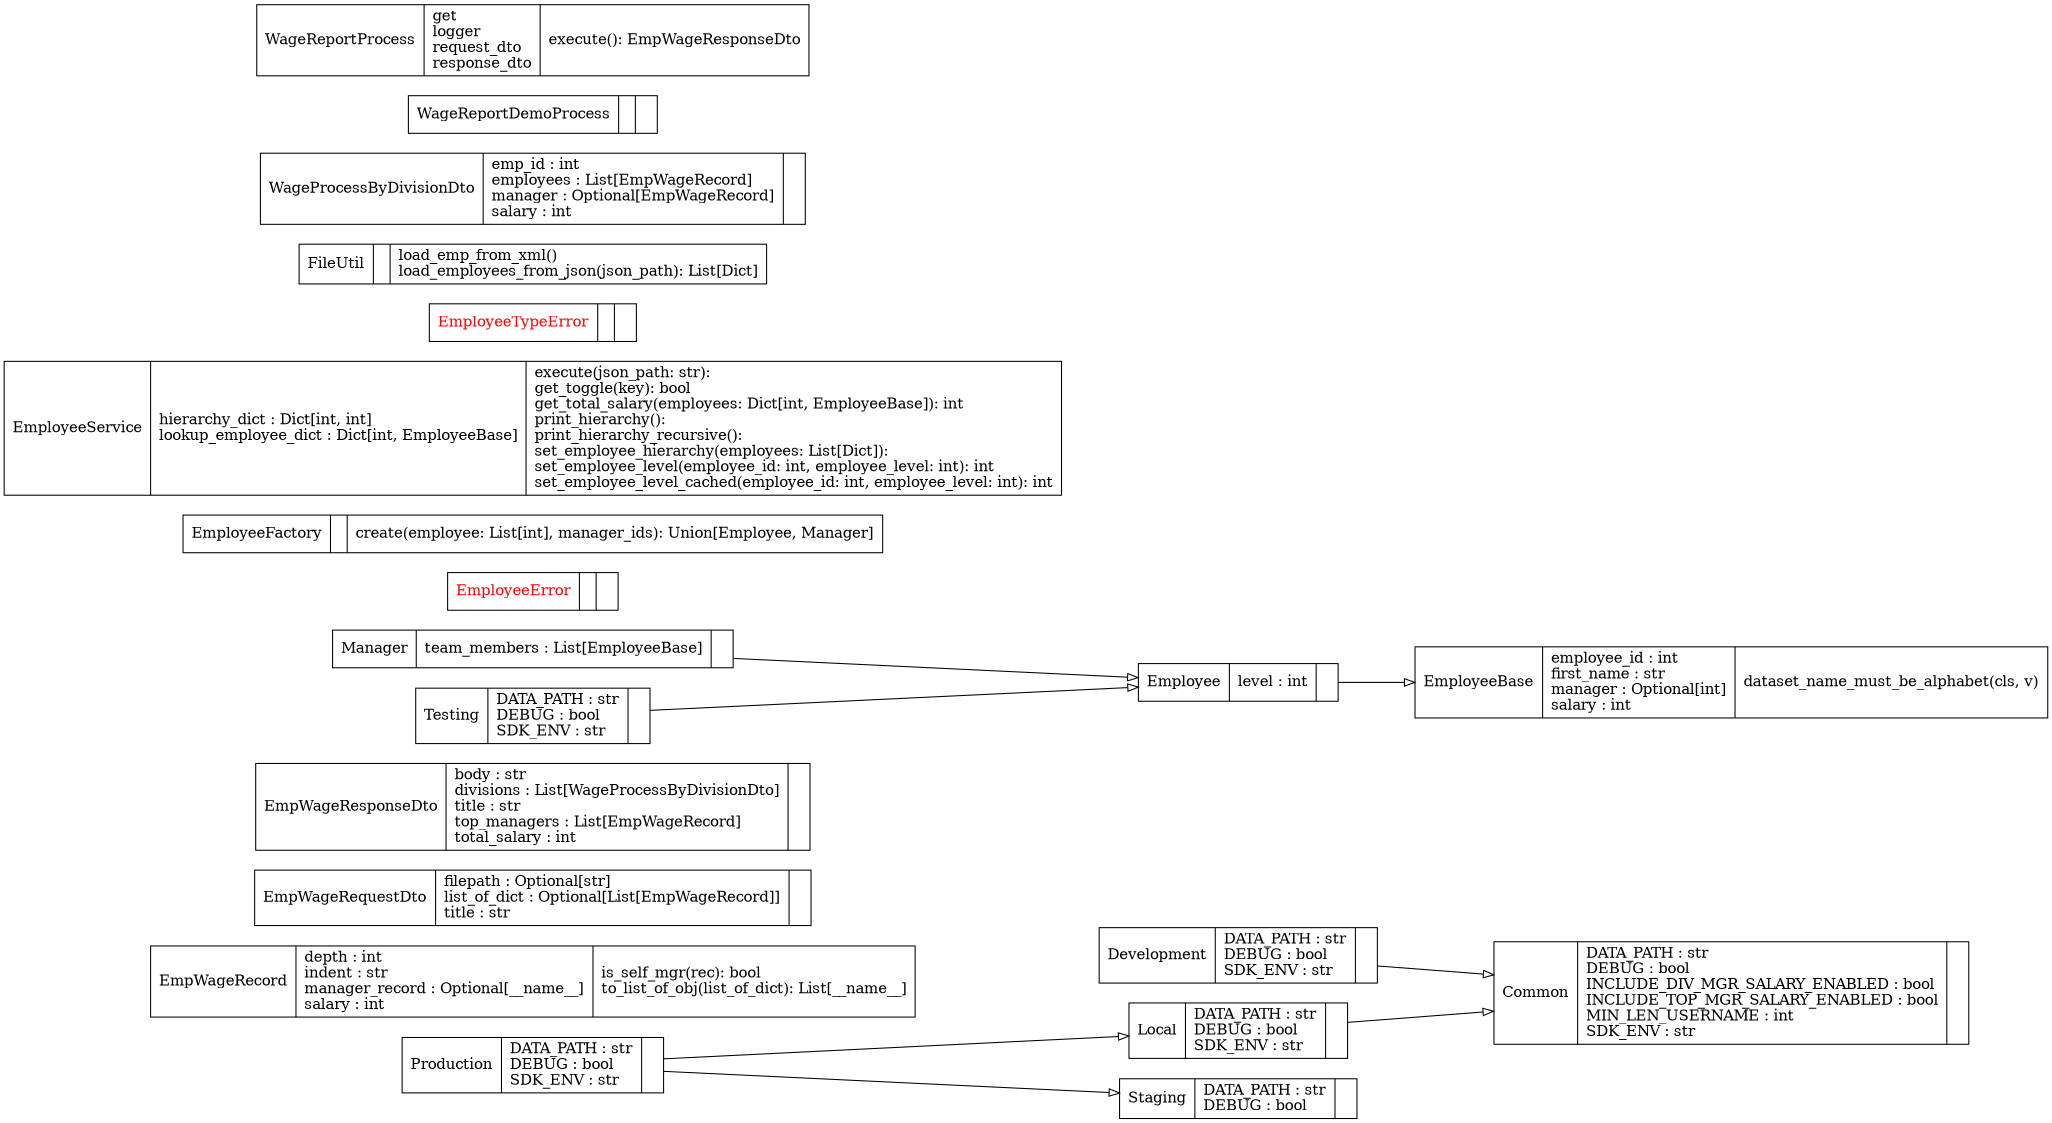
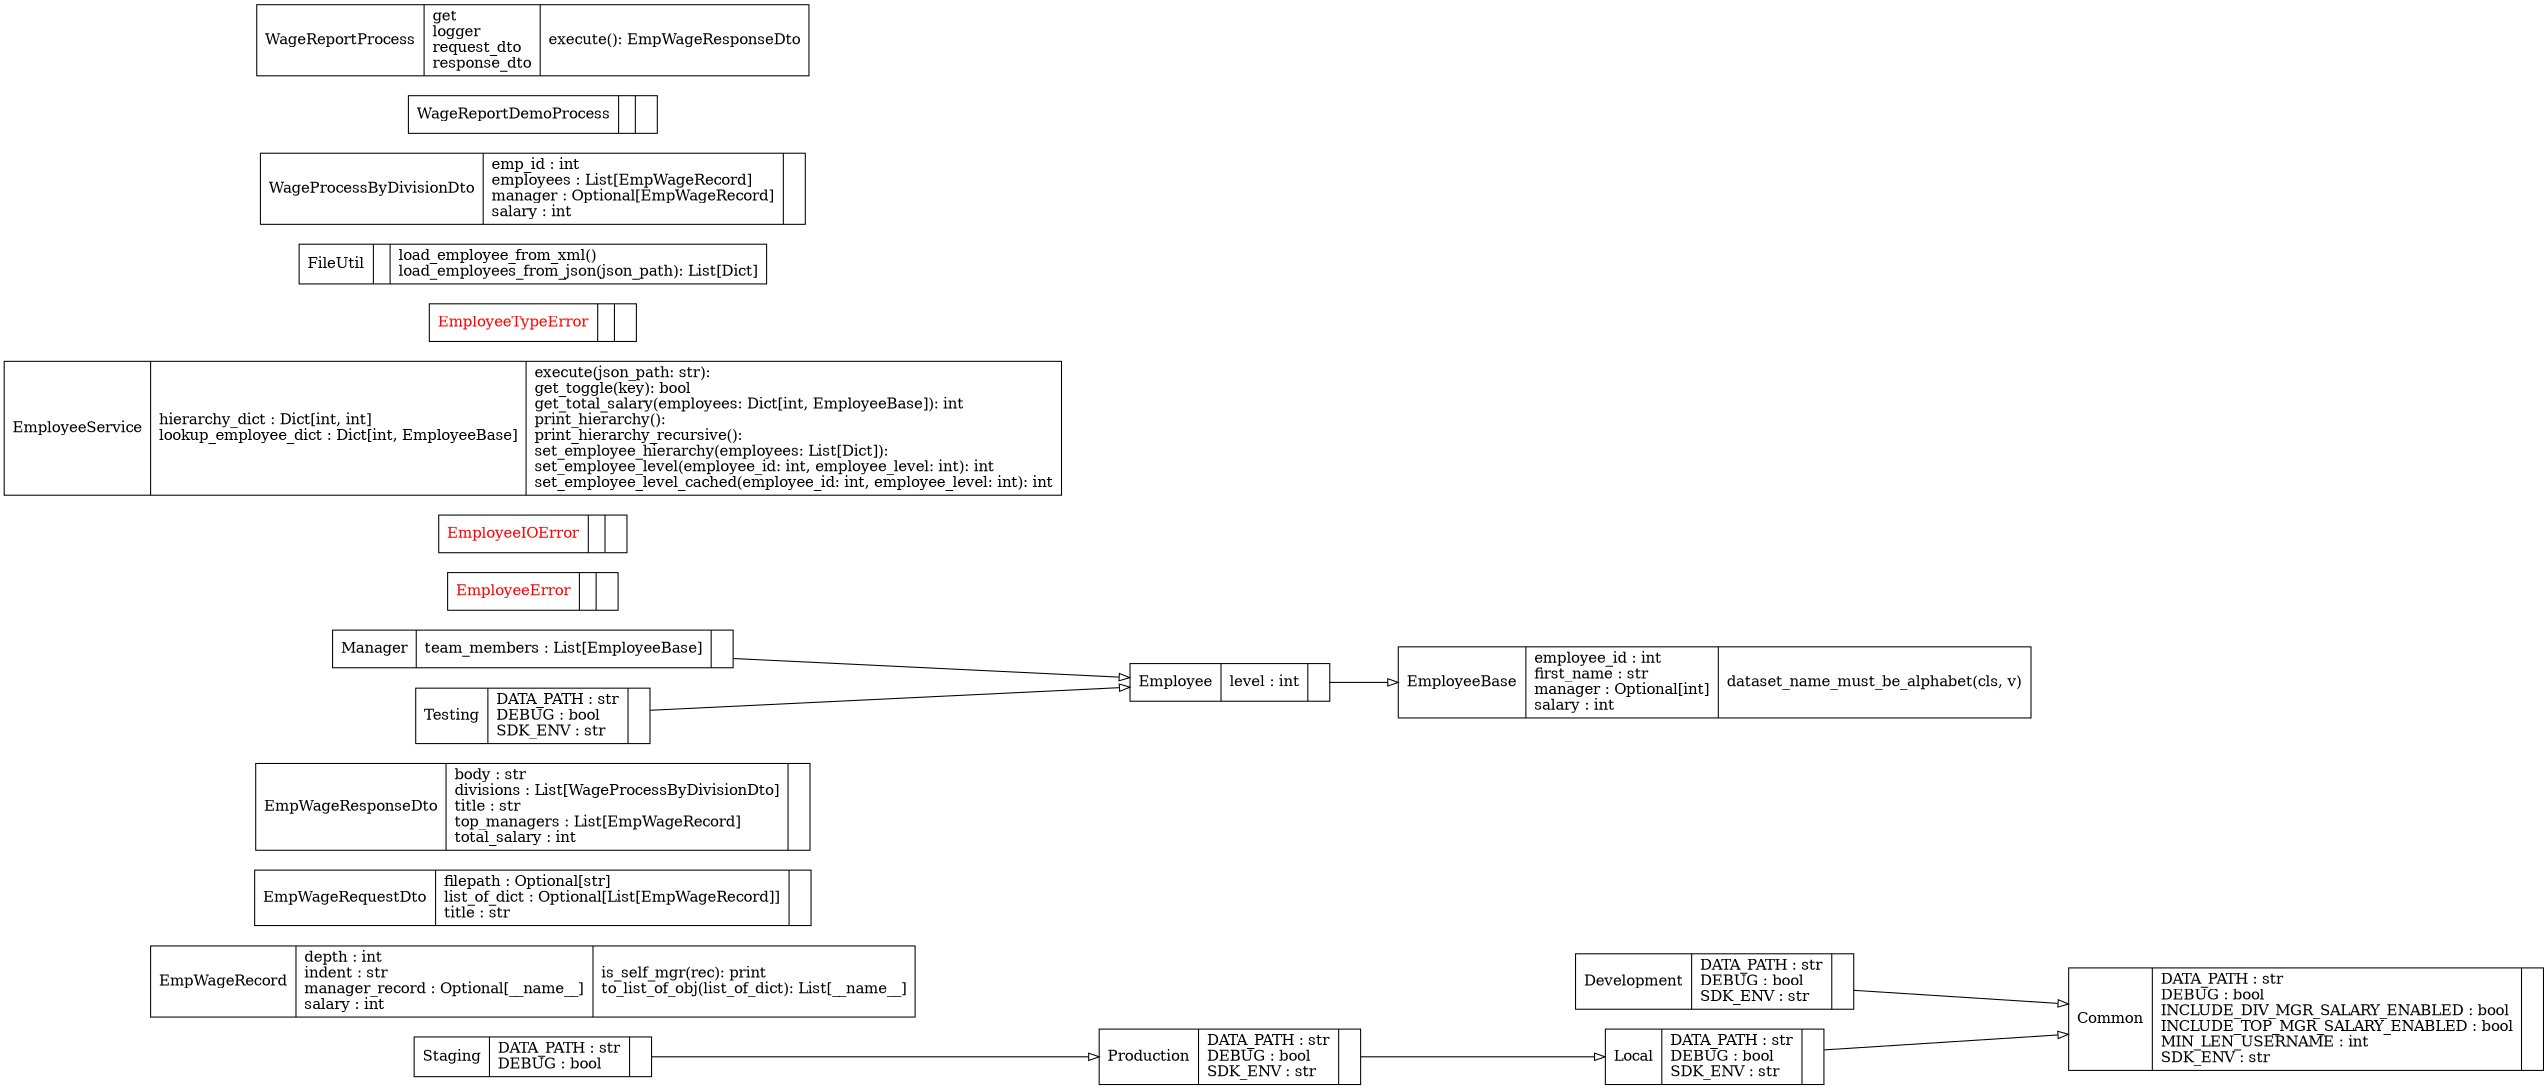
node "FileUtil": text "load_emp_from_xml()" -> "load_employee_from_xml()"
node "EmployeeFactory": removed
node "EmployeeIOError": added
node "EmpWageRecord": text "is_self_mgr(rec): bool" -> "is_self_mgr(rec): print"
edge "Production" -> "Staging": reversed
